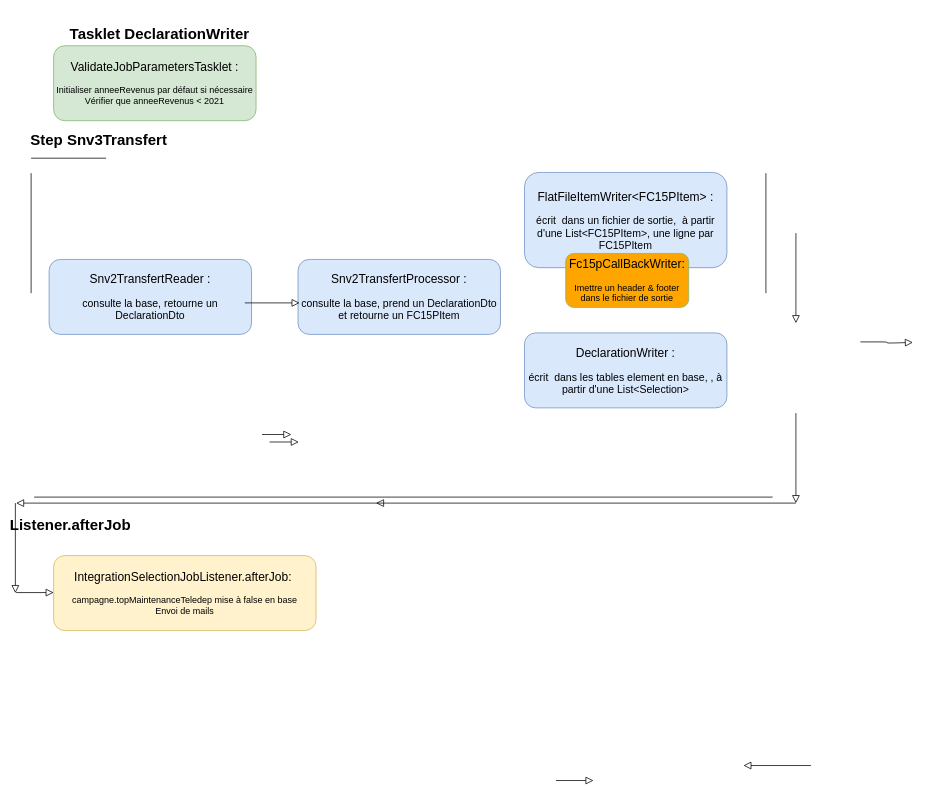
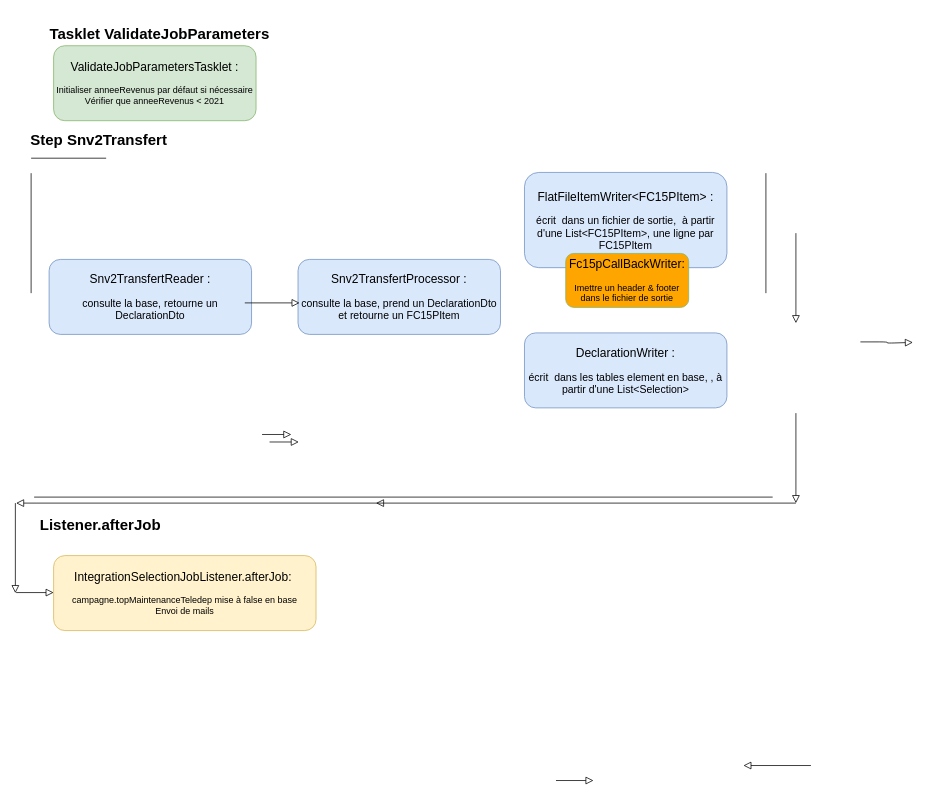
node "Tasklet DeclarationWriter": label "Tasklet DeclarationWriter" -> "Tasklet ValidateJobParameters"
node "Step Snv3Transfert": label "Step Snv3Transfert" -> "Step Snv2Transfert"
node "Listener.afterJob": moved (87, 529) -> (117, 529)
